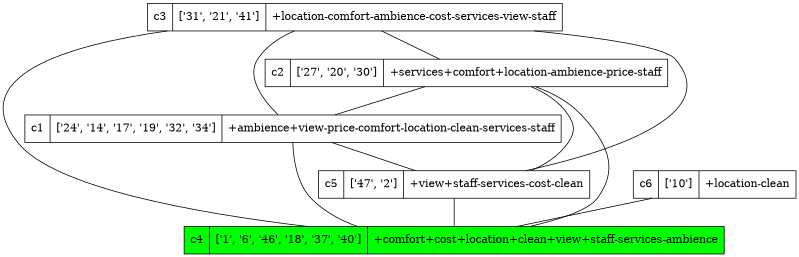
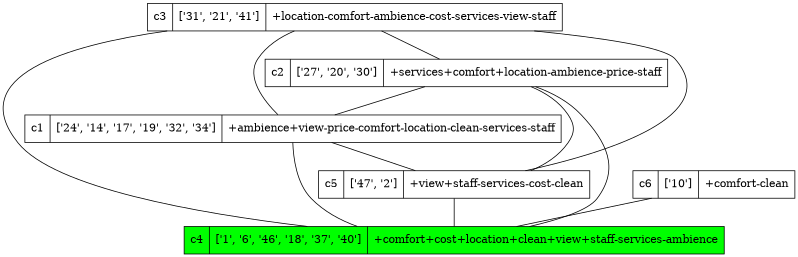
node "c6": text "+location-clean" -> "+comfort-clean"
